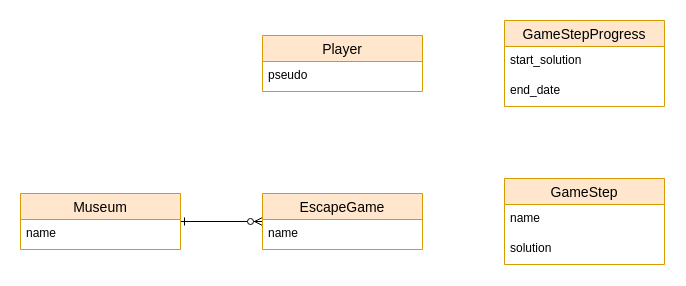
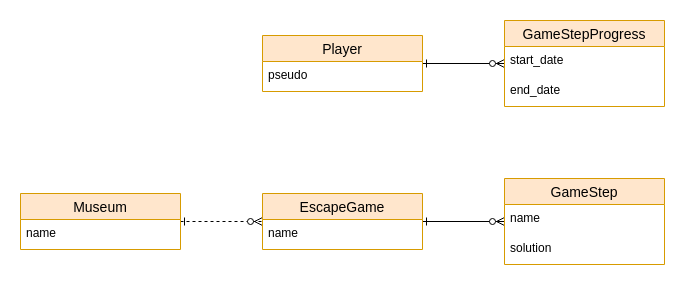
node "start_solution": label "start_solution" -> "start_date"
edge "Player" -- "GameStepProgress": added
edge "Museum" -- "EscapeGame": style solid -> dashed
edge "EscapeGame" -- "GameStep": added
